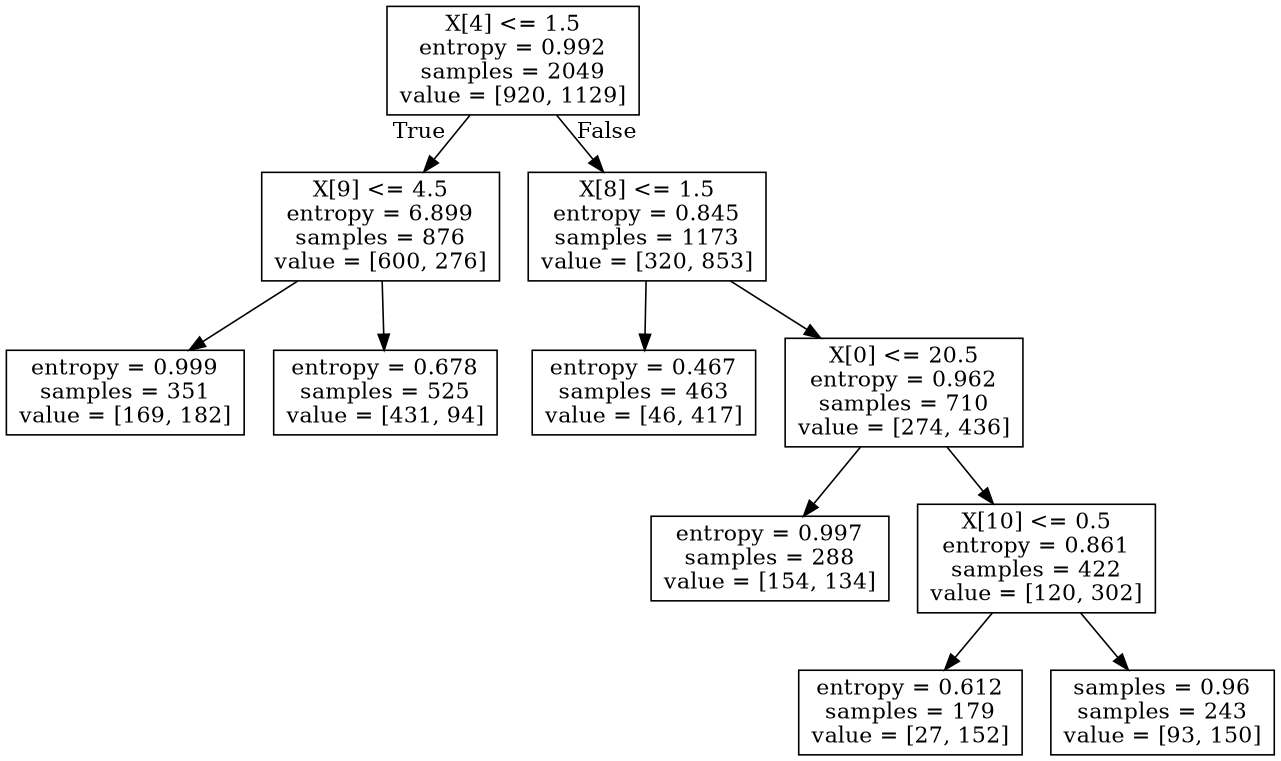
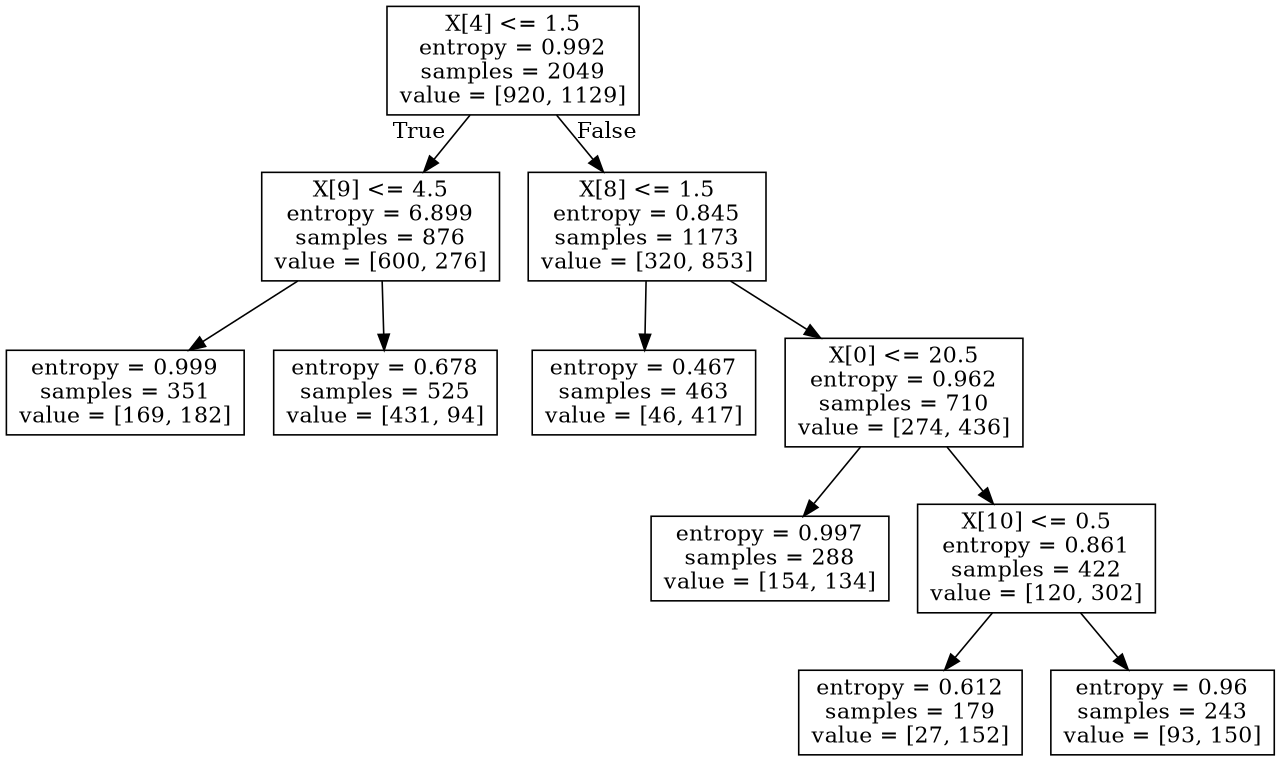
node "samples = 0.96 samples = 243 value = [93, 150]": label "samples = 0.96 samples = 243 value = [93, 150]" -> "entropy = 0.96 samples = 243 value = [93, 150]"
